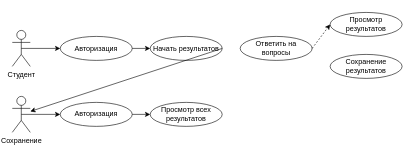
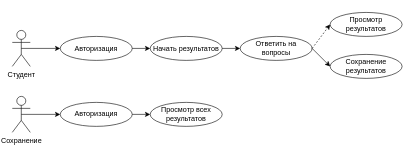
edge "Ответить на вопросы" -> "Сохранение результатов": added
edge "Начать результатов" -> "Сохранение": now "Начать результатов" -> "Ответить на вопросы"
